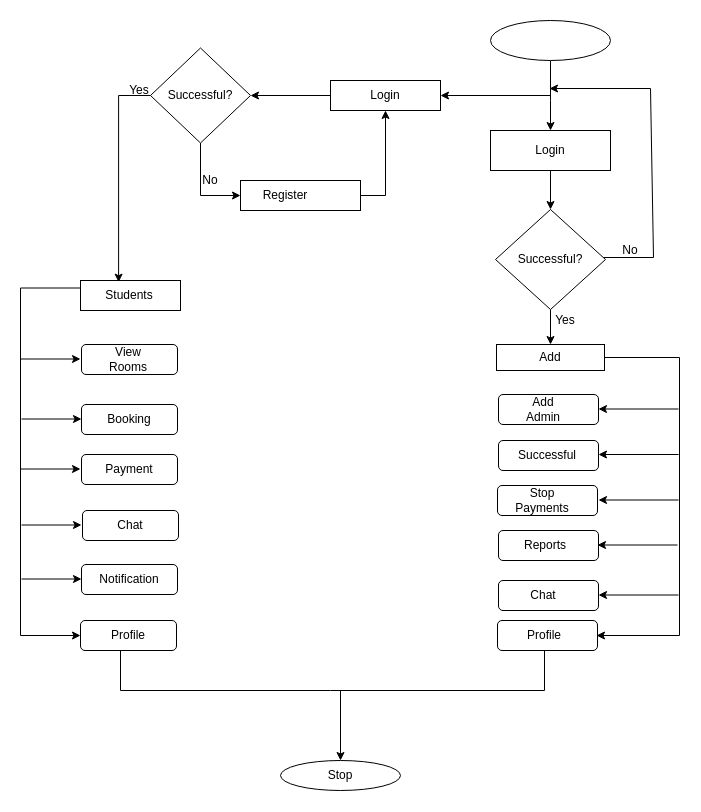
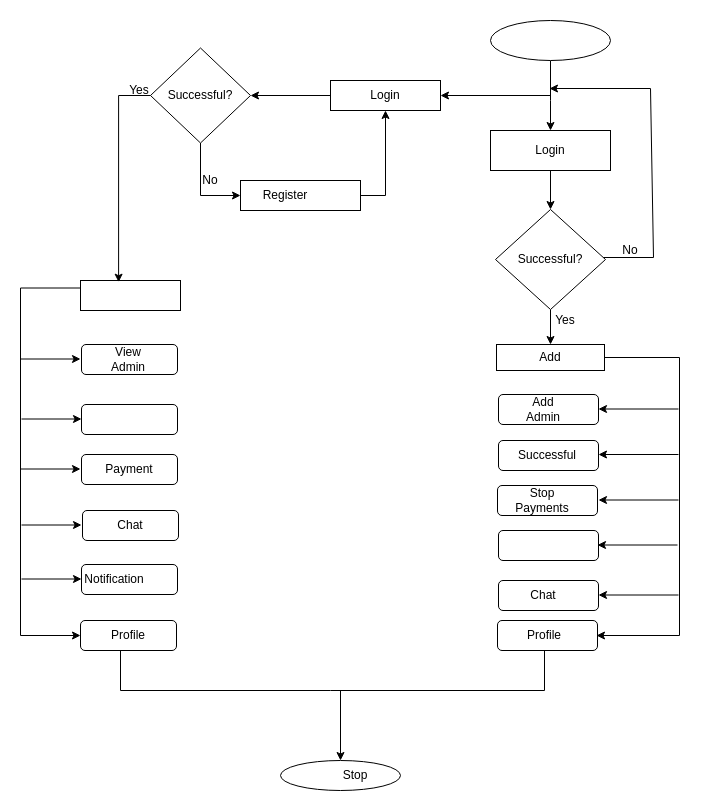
node "Students": removed
node "View Rooms": label "View Rooms" -> "View Admin"
node "Booking": removed
node "Reports": removed
node "Notification": moved (130, 580) -> (115, 580)
node "Stop": moved (341, 776) -> (356, 776)
